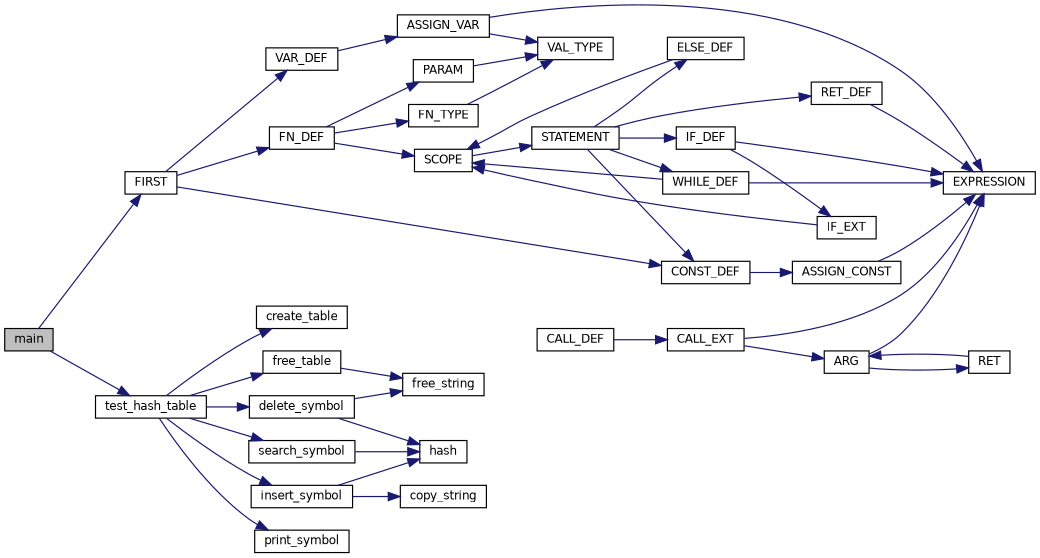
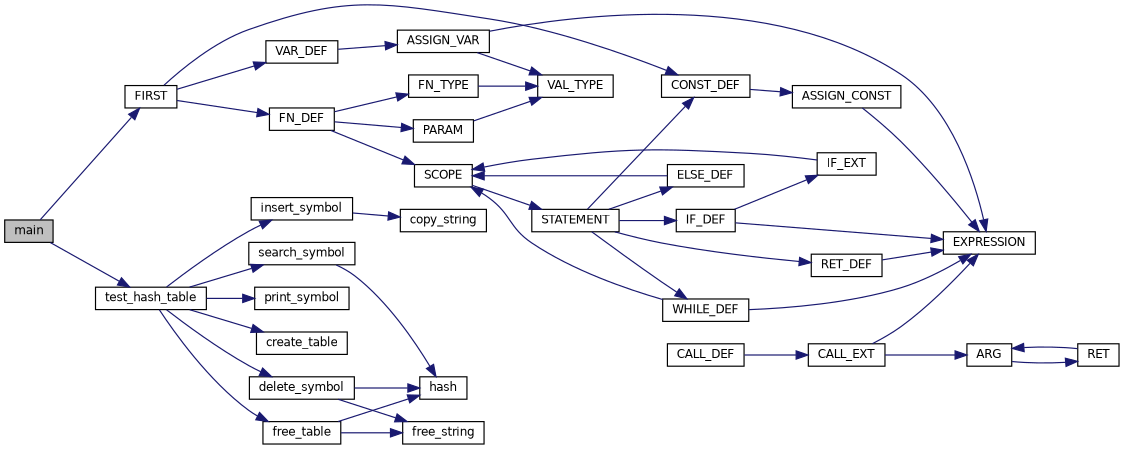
edge "ARG" -> "EXPRESSION": removed
edge "insert_symbol" -> "hash": now "free_table" -> "hash"
